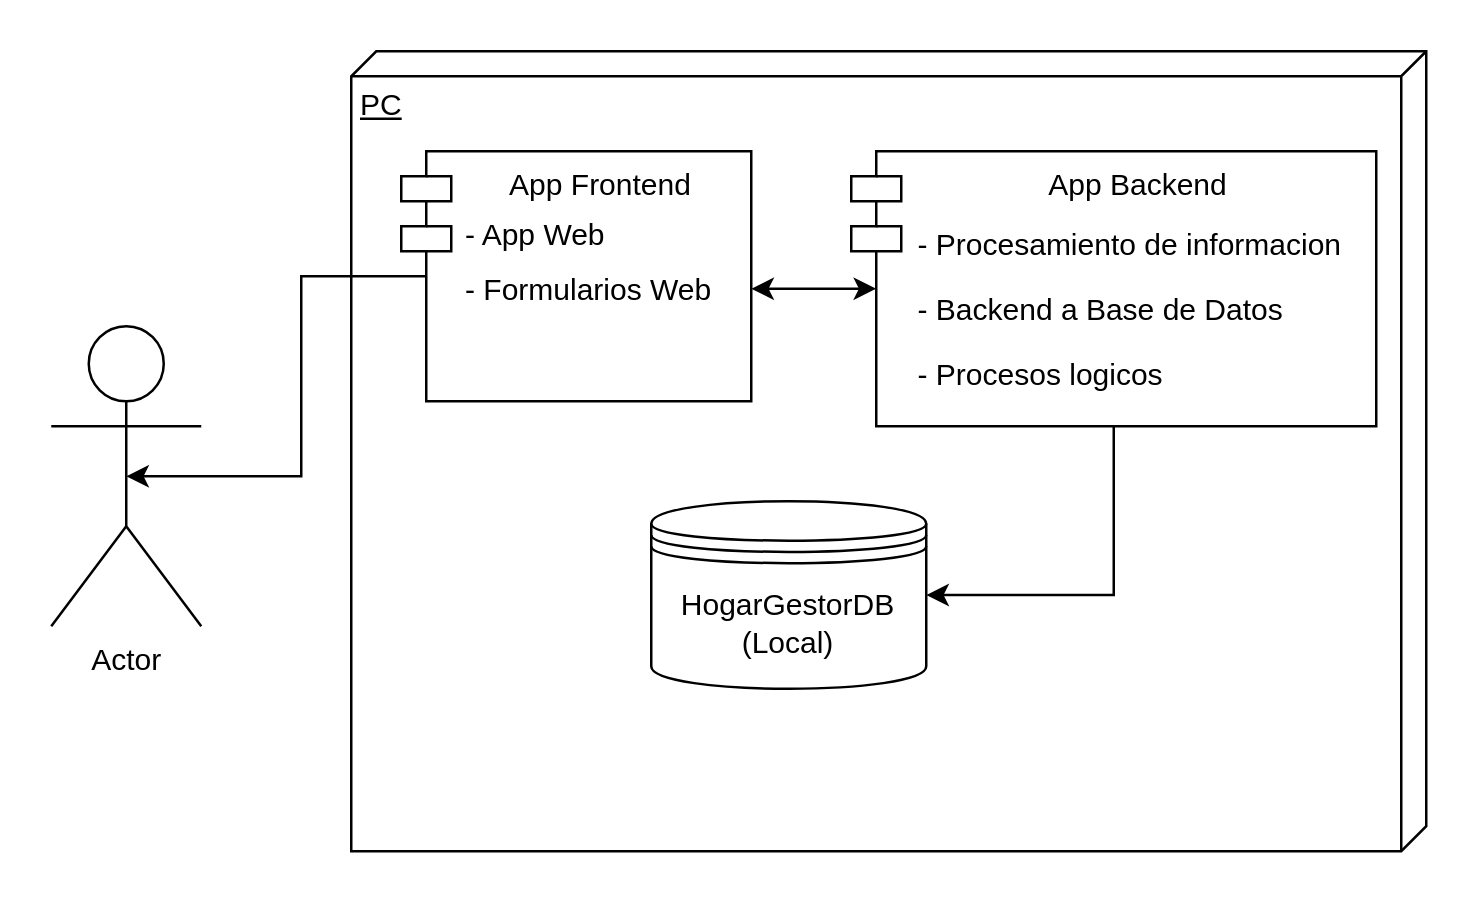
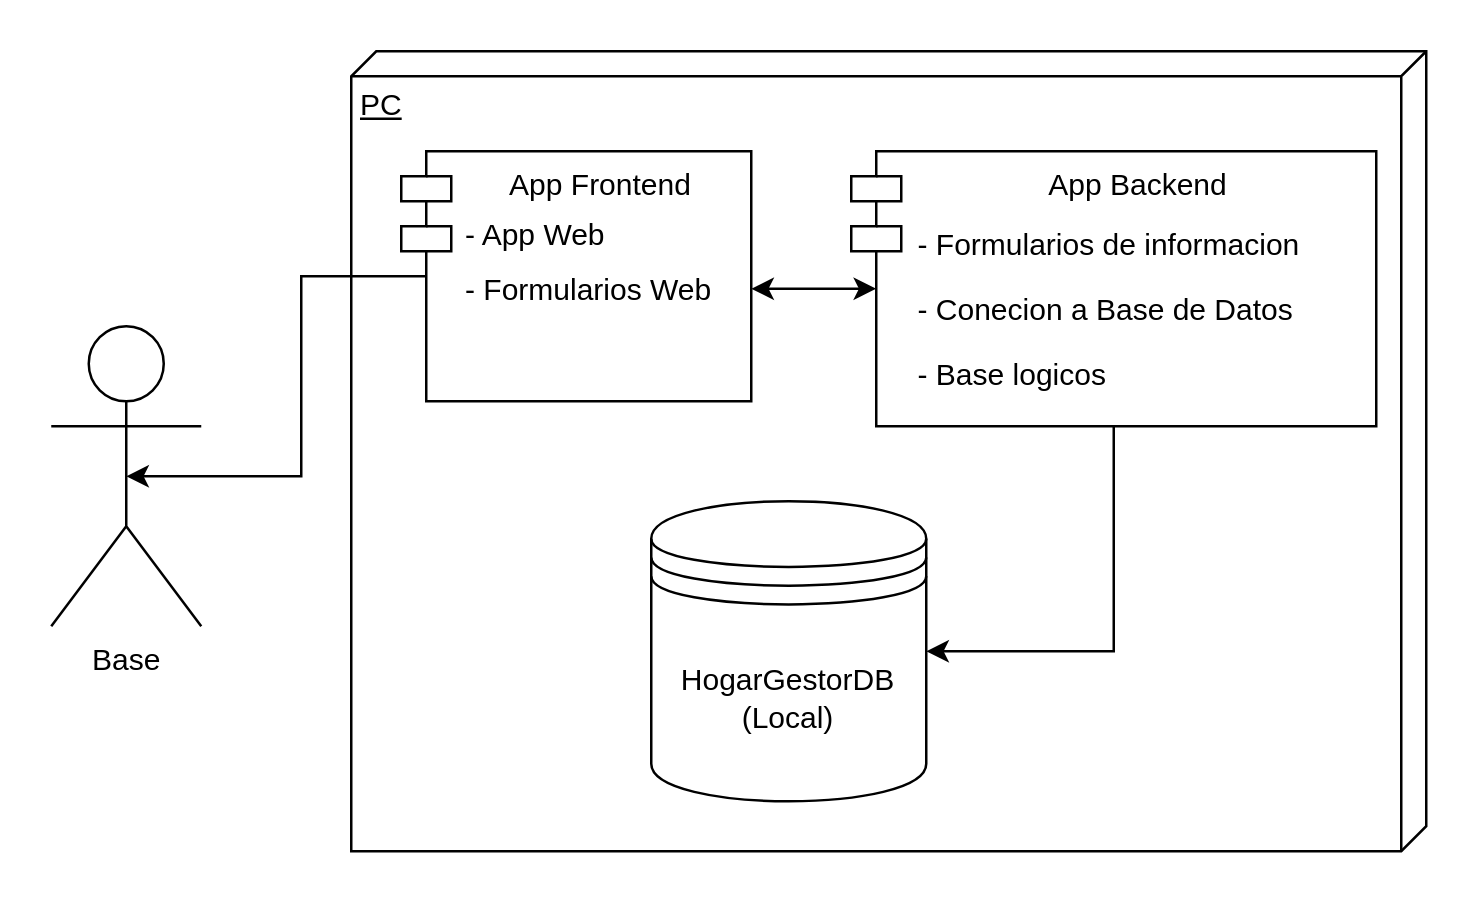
node "- Procesamiento de informacion": label "- Procesamiento de informacion" -> "- Formularios de informacion"
node "- Backend a Base de Datos": label "- Backend a Base de Datos" -> "- Conecion a Base de Datos"
node "- Procesos logicos": label "- Procesos logicos" -> "- Base logicos"
node "HogarGestorDB (Local)": size 275x188 -> 275x300
node "Actor": label "Actor" -> "Base"
